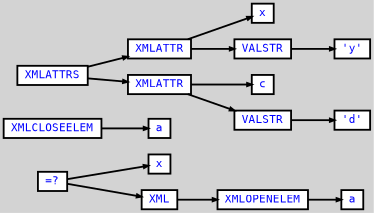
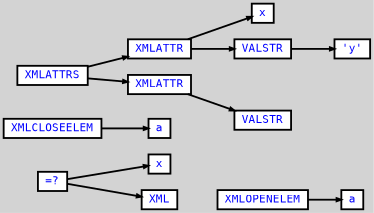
node "c": removed
node "'d'": removed
edge "XML" -> "XMLOPENELEM": removed
